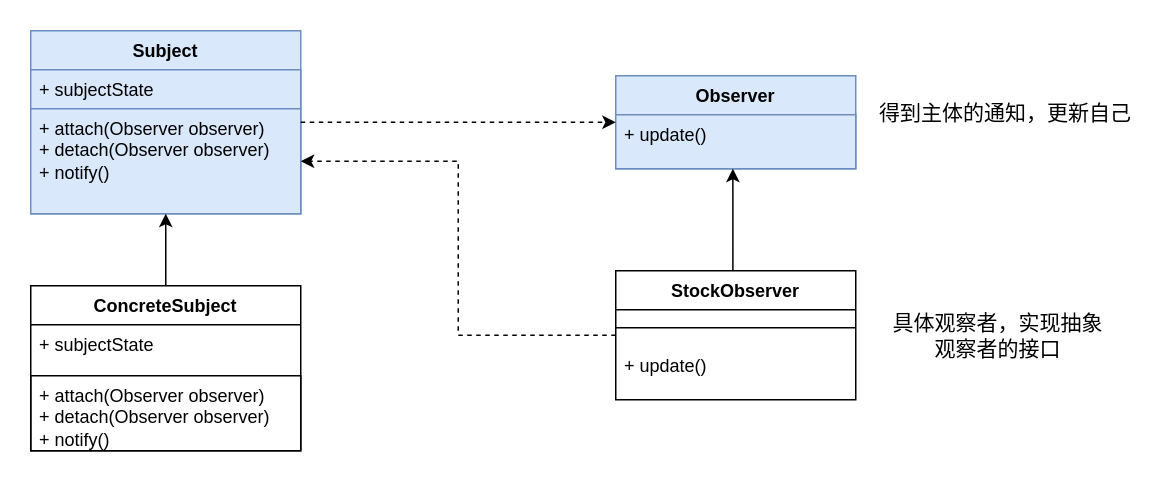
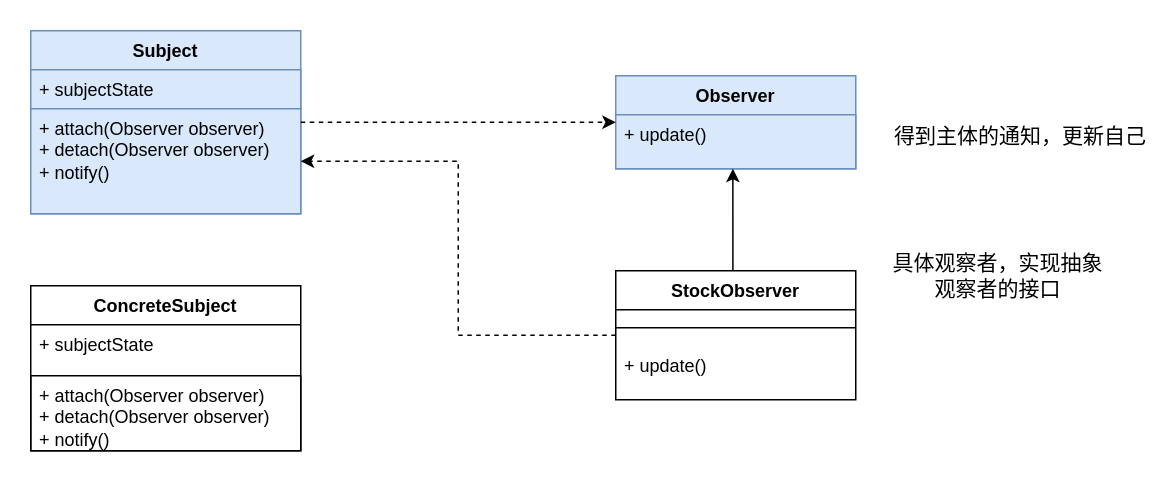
node "得到主体的通知，更新自己": moved (1006, 113) -> (1021, 136)
edge "ConcreteSubject" -> "Subject": removed
node "具体观察者，实现抽象观察者的接口": moved (998, 335) -> (998, 275)
